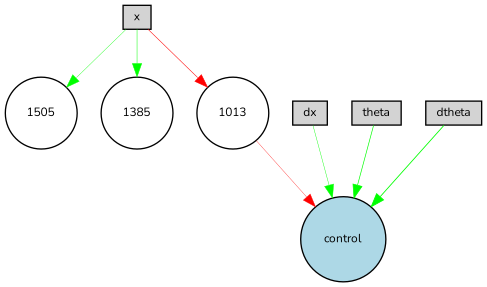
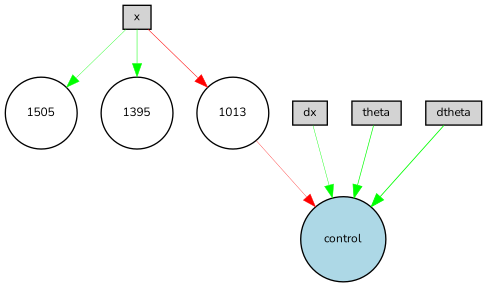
node "1385": label "1385" -> "1395"
